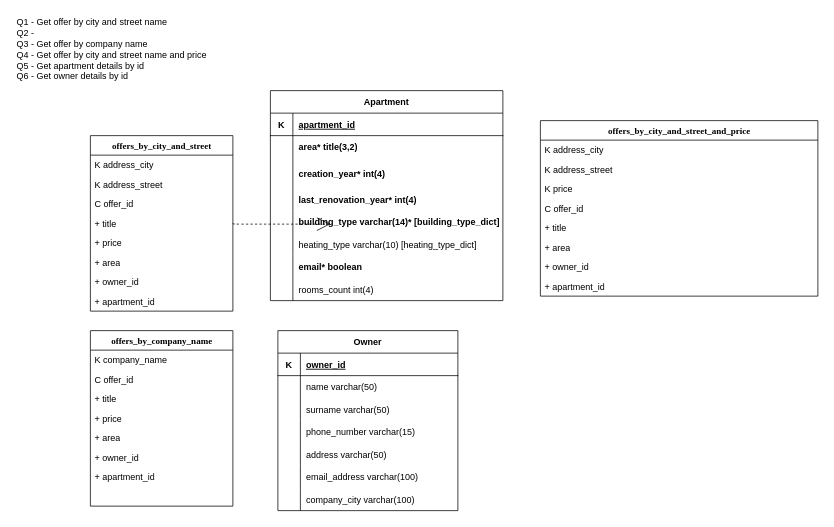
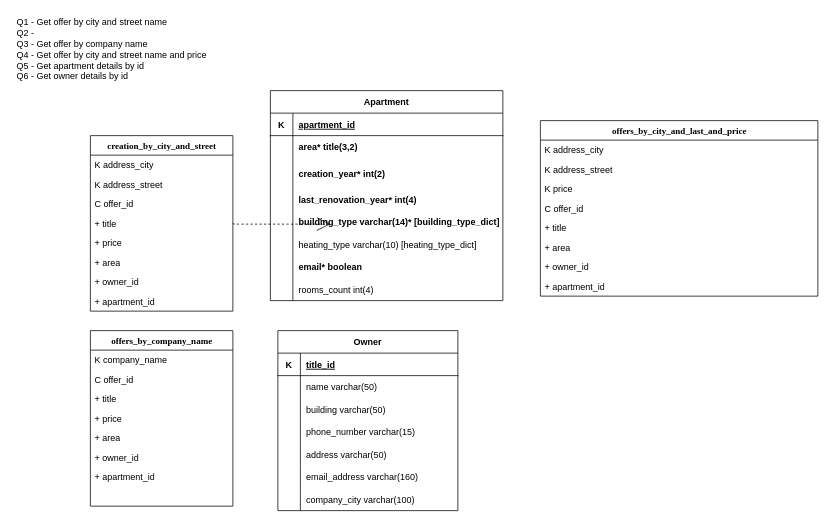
node "offers_by_city_and_street_and_price": label "offers_by_city_and_street_and_price" -> "offers_by_city_and_last_and_price"
node "offers_by_city_and_street": label "offers_by_city_and_street" -> "creation_by_city_and_street"
node "creation_year* int(4)": label "creation_year* int(4)" -> "creation_year* int(2)"
node "owner_id": label "owner_id" -> "title_id"
node "surname varchar(50)": label "surname varchar(50)" -> "building varchar(50)"
node "email_address varchar(100)": label "email_address varchar(100)" -> "email_address varchar(160)"
